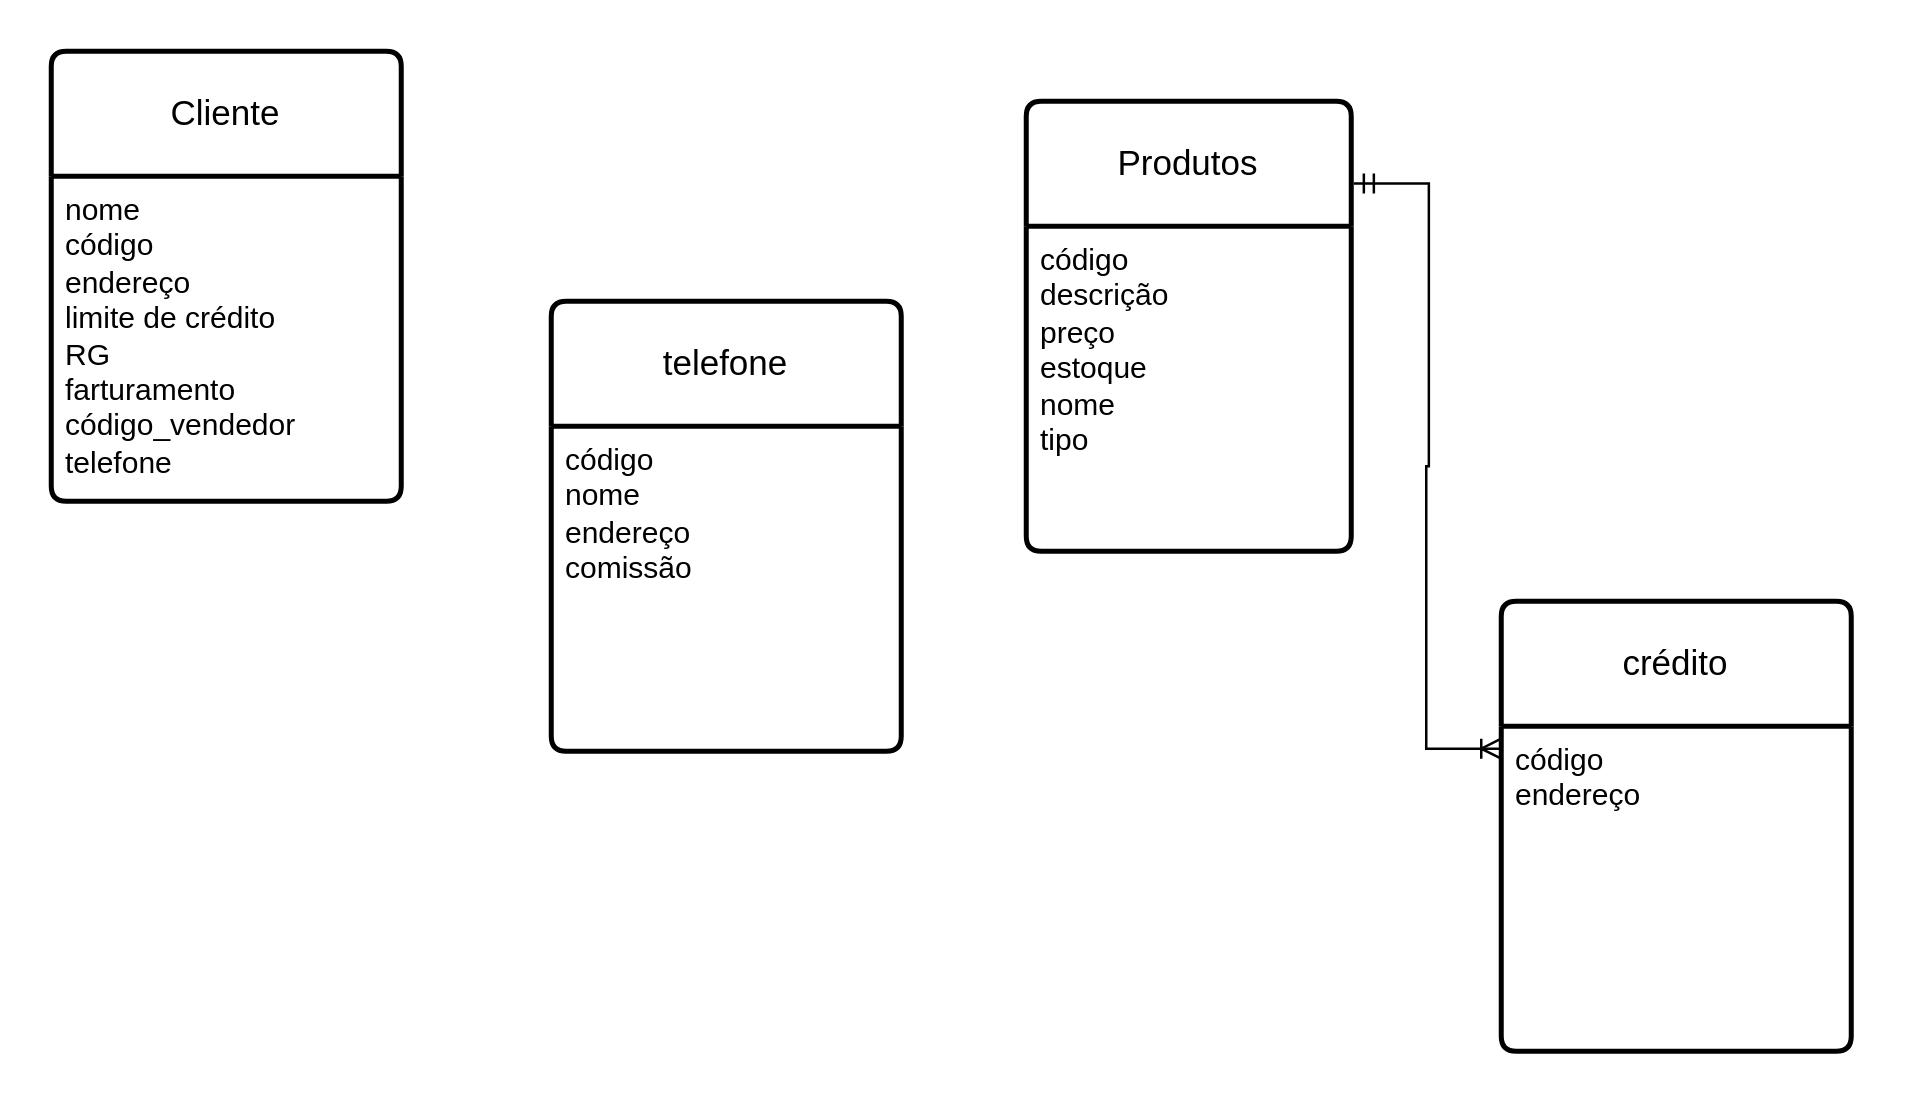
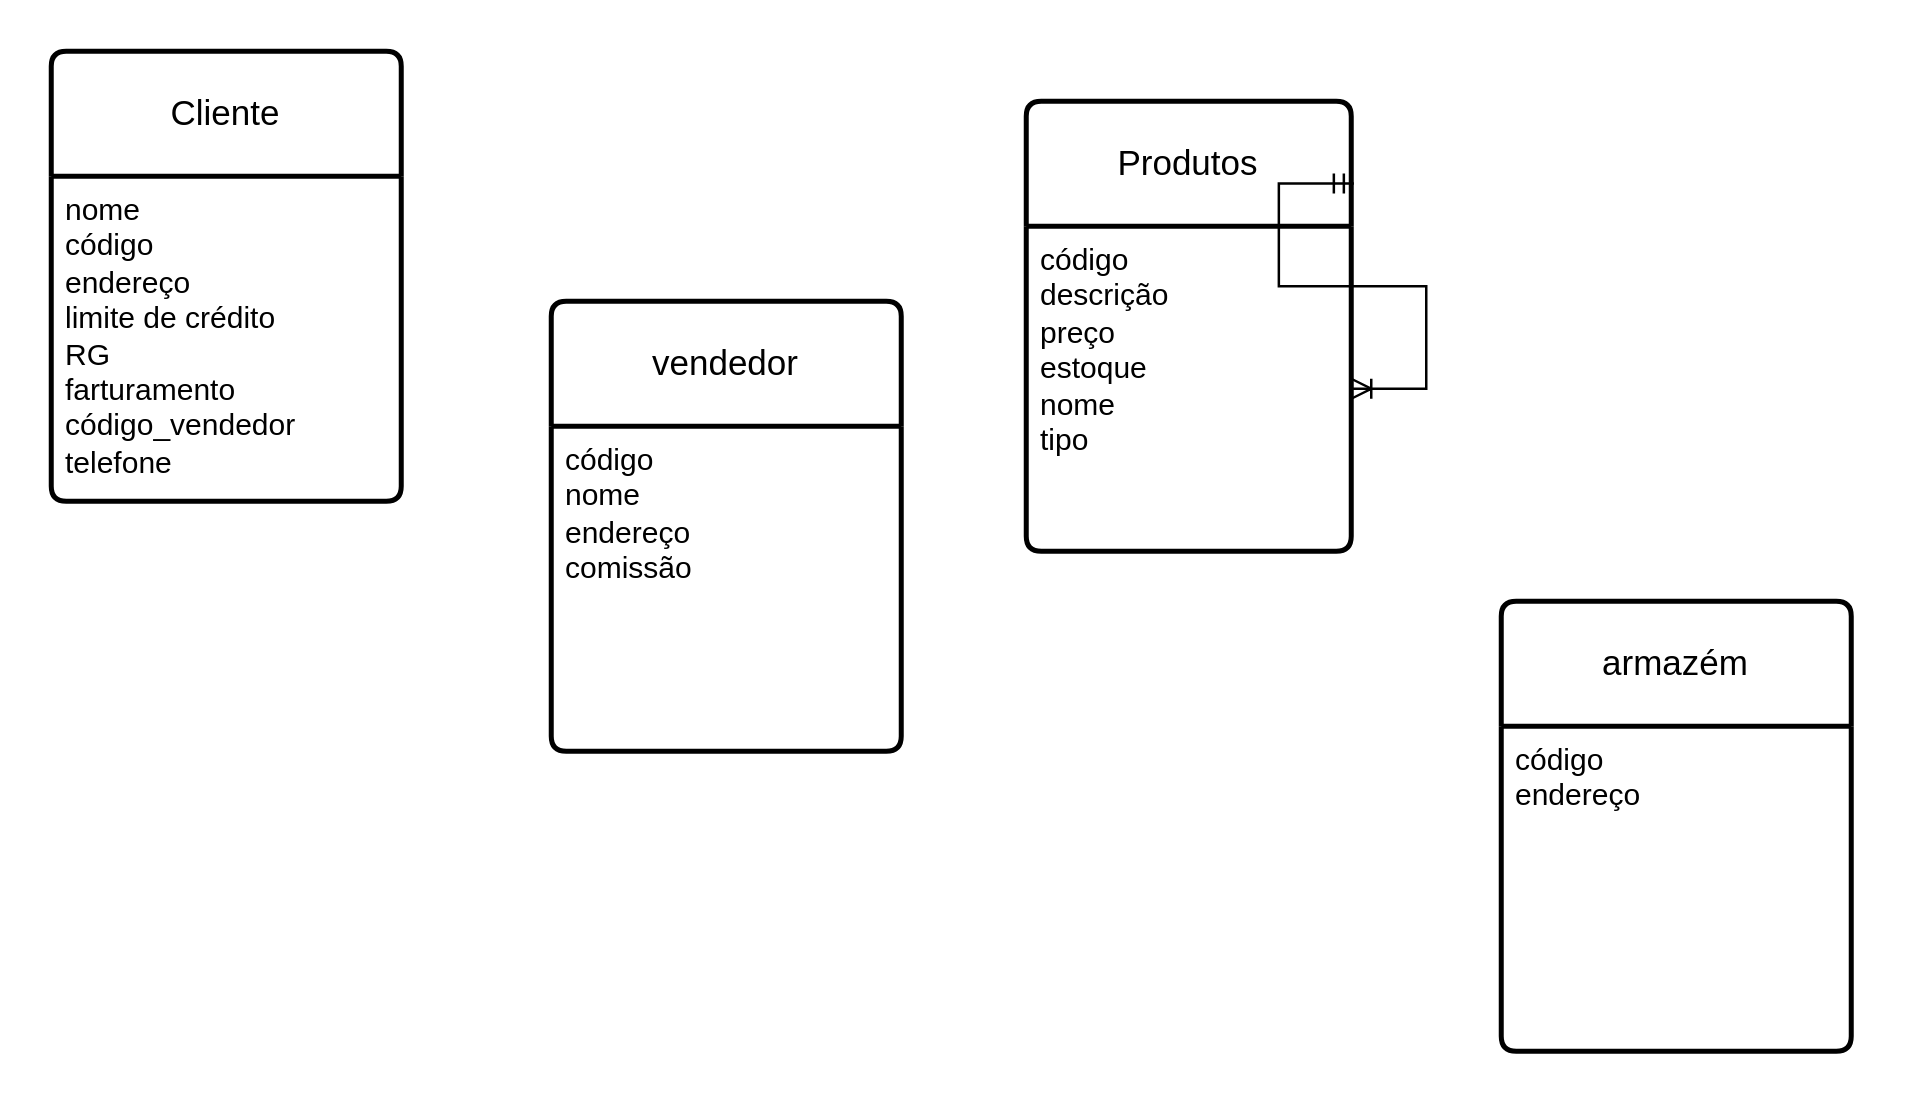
node "telefone": label "telefone" -> "vendedor"
edge "Produtos" -- "código endereço": now "Produtos" -- "código descrição preço estoque nome tipo"
node "crédito": label "crédito" -> "armazém"
